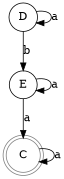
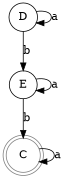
edge "E" -> "C": label "a" -> "b"
